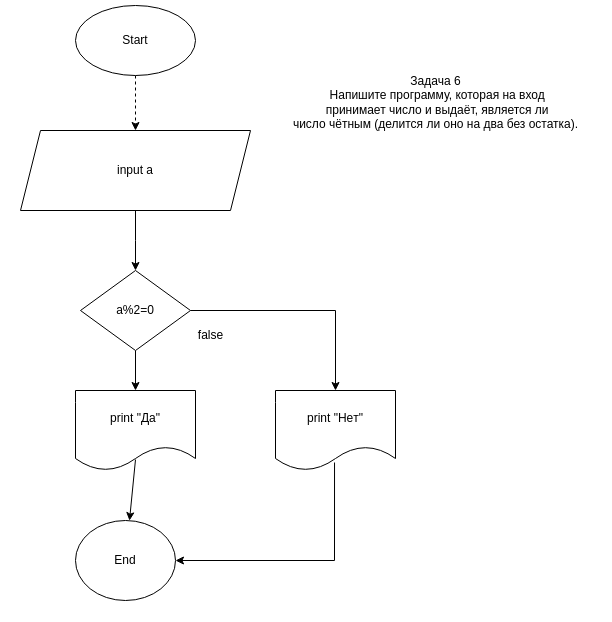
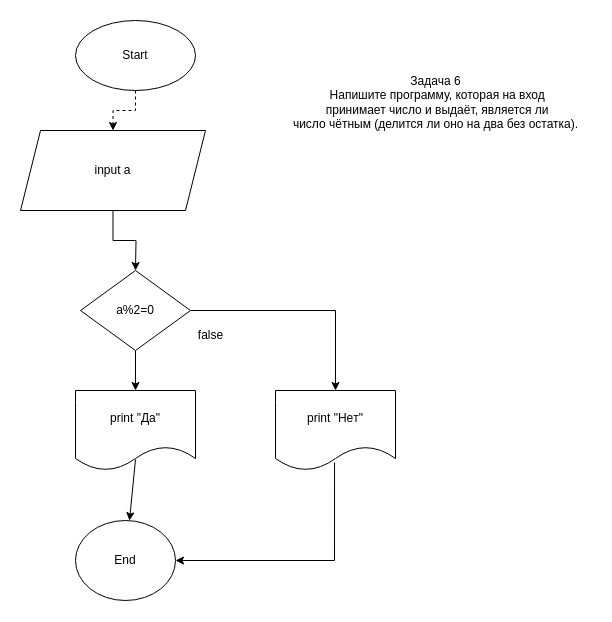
node "Start": moved (136, 41) -> (136, 56)
node "input a": size 230x80 -> 185x80
